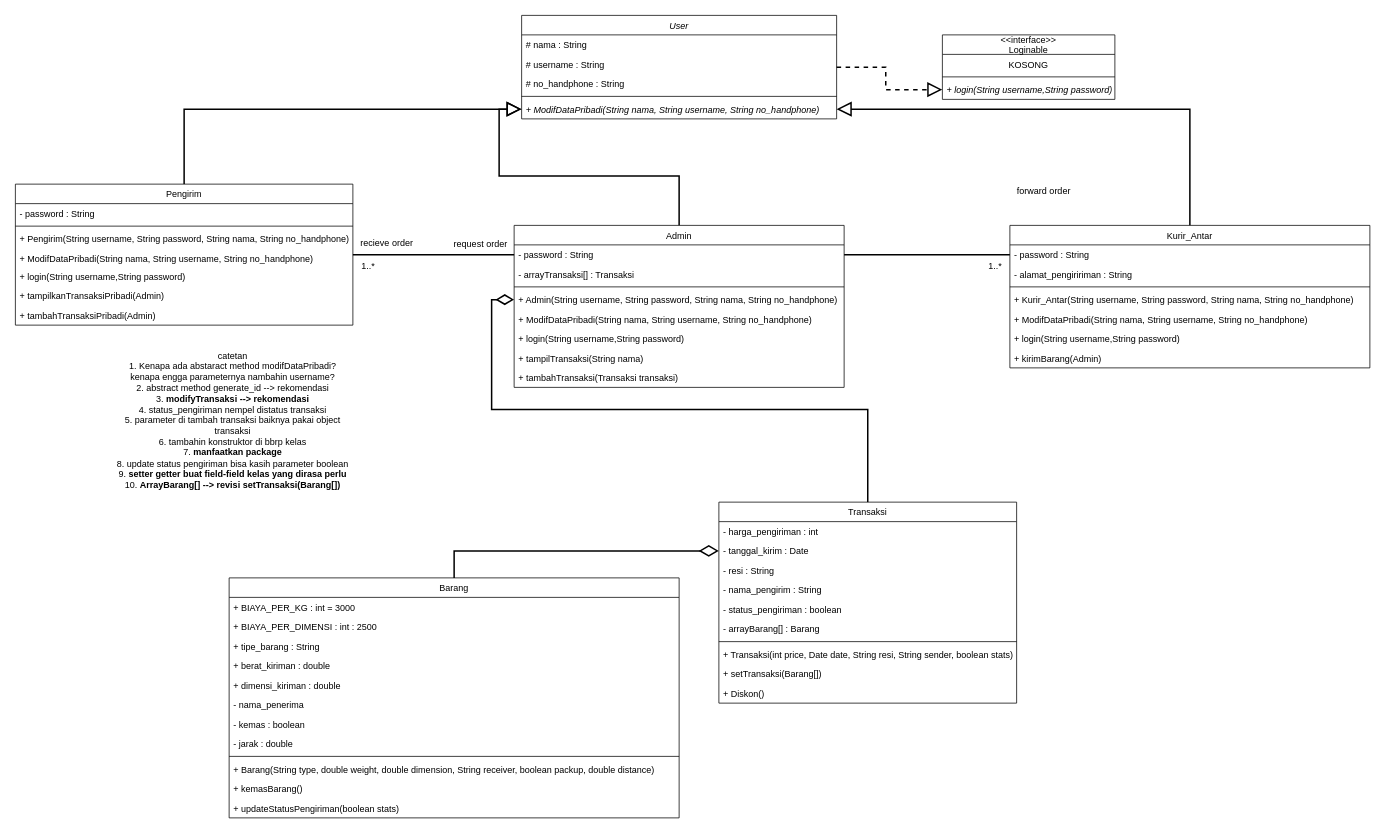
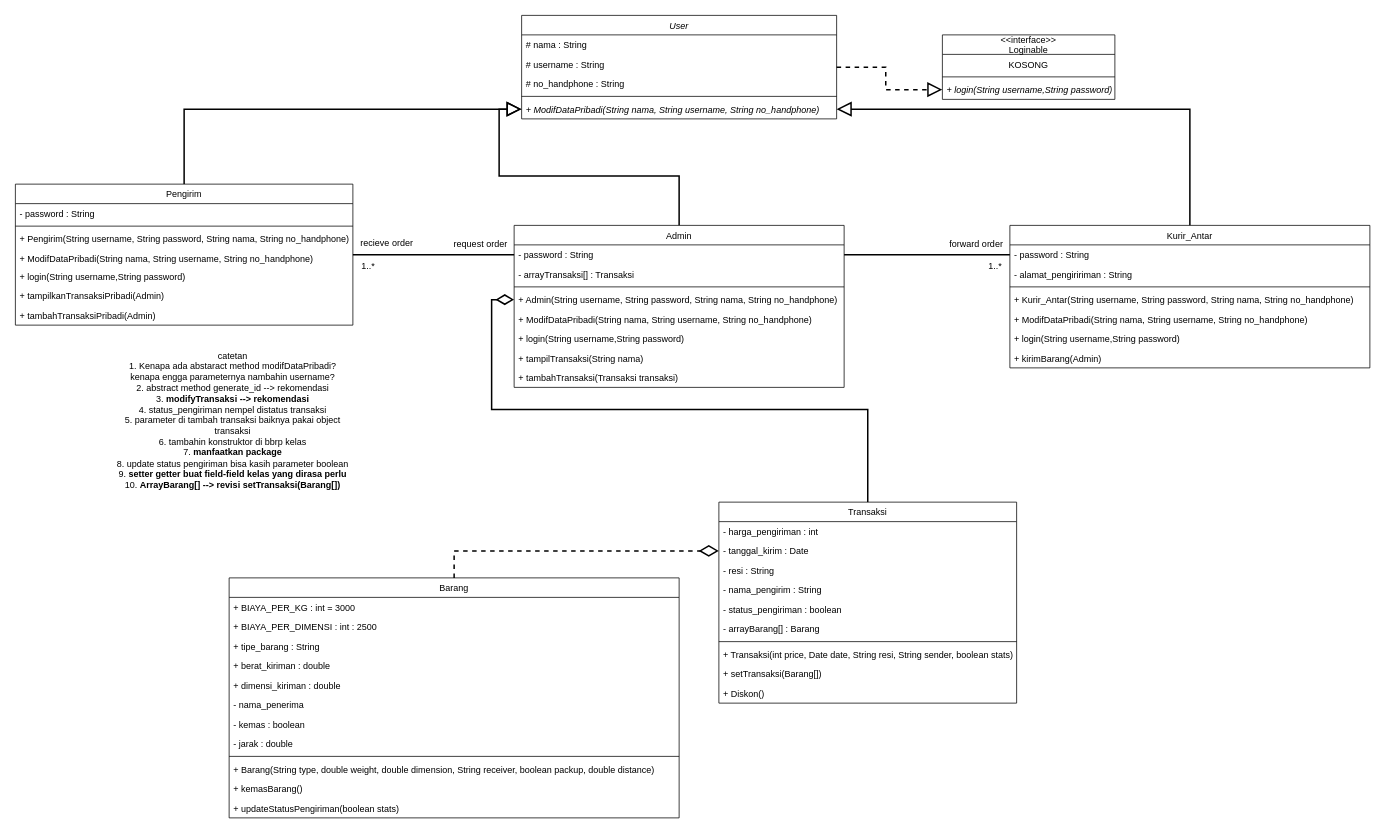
node "forward order": moved (1044, 192) -> (976, 244)
edge "Barang" -> "- tanggal_kirim : Date": style solid -> dashed
